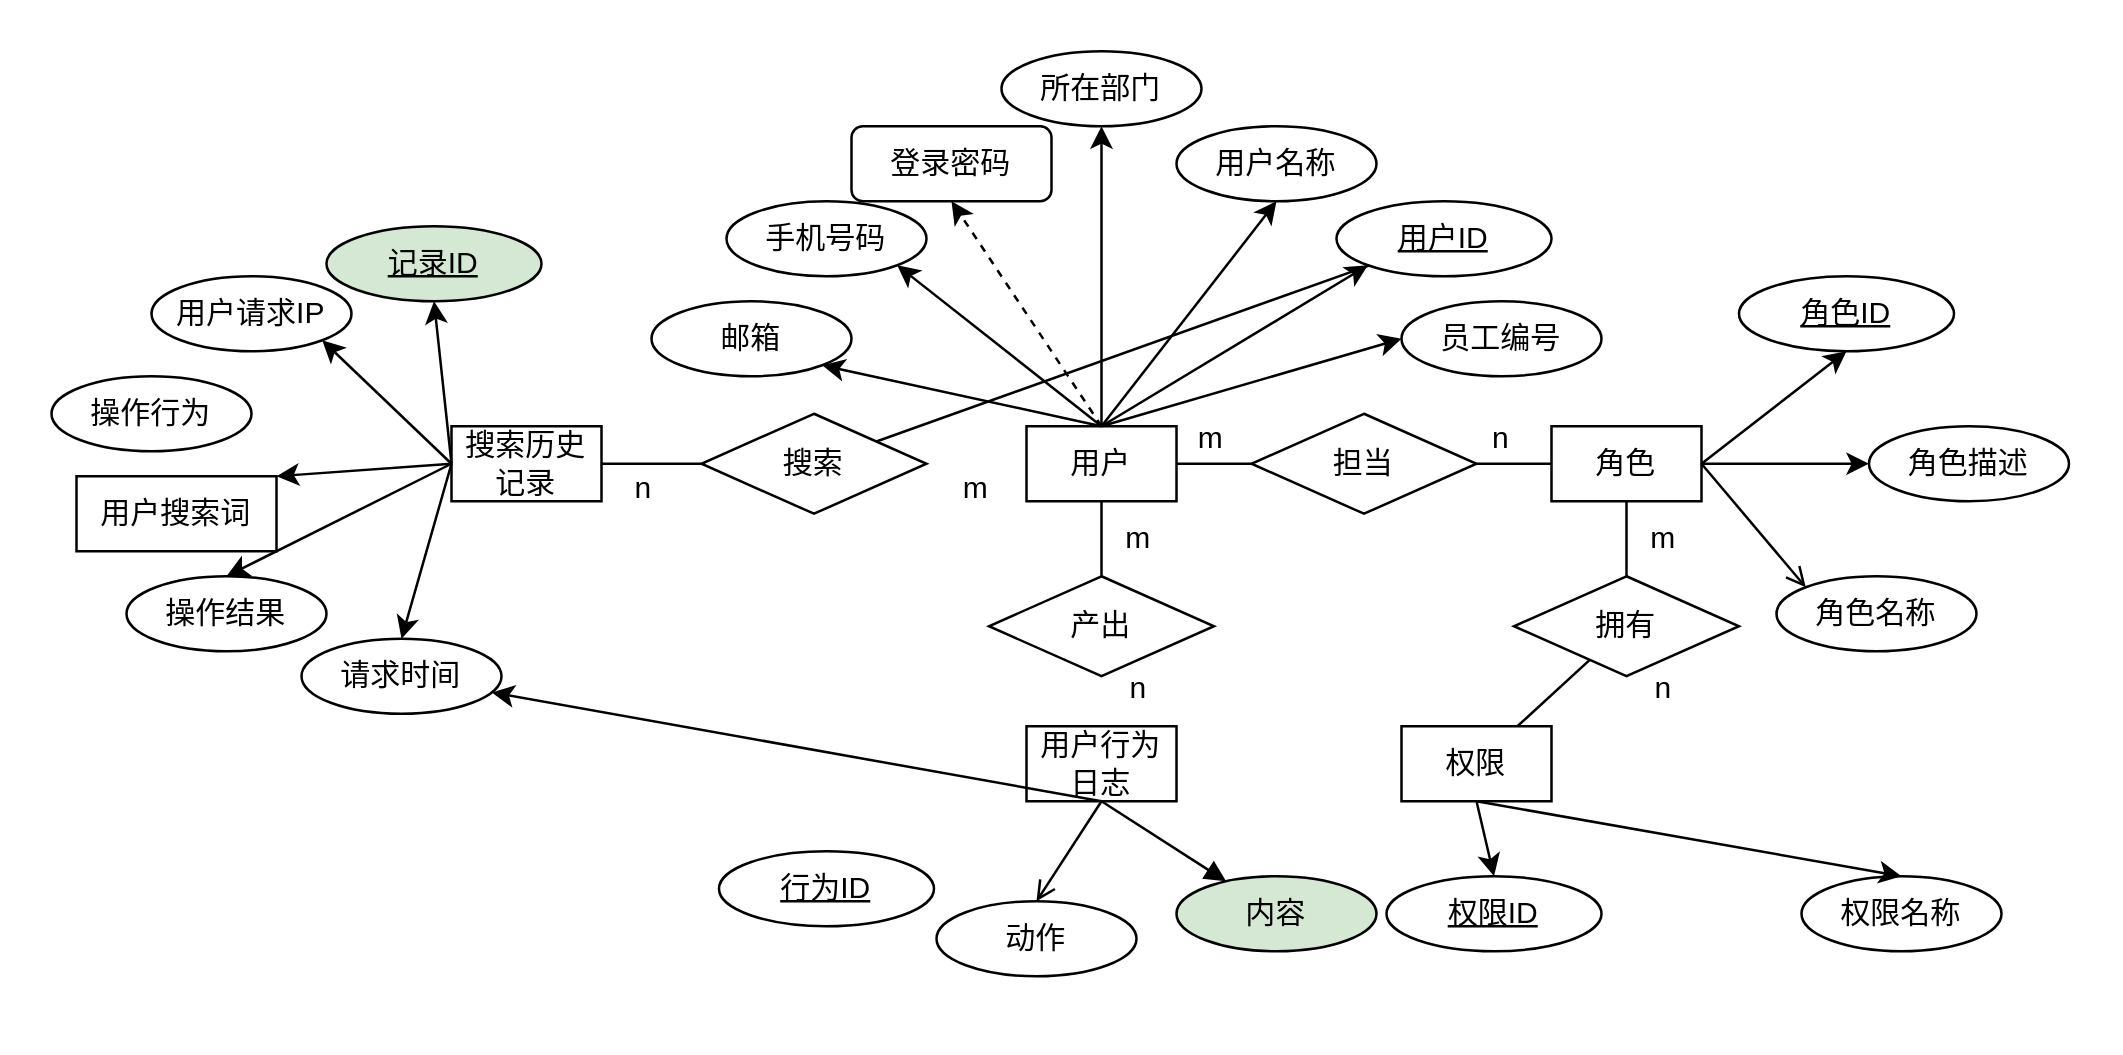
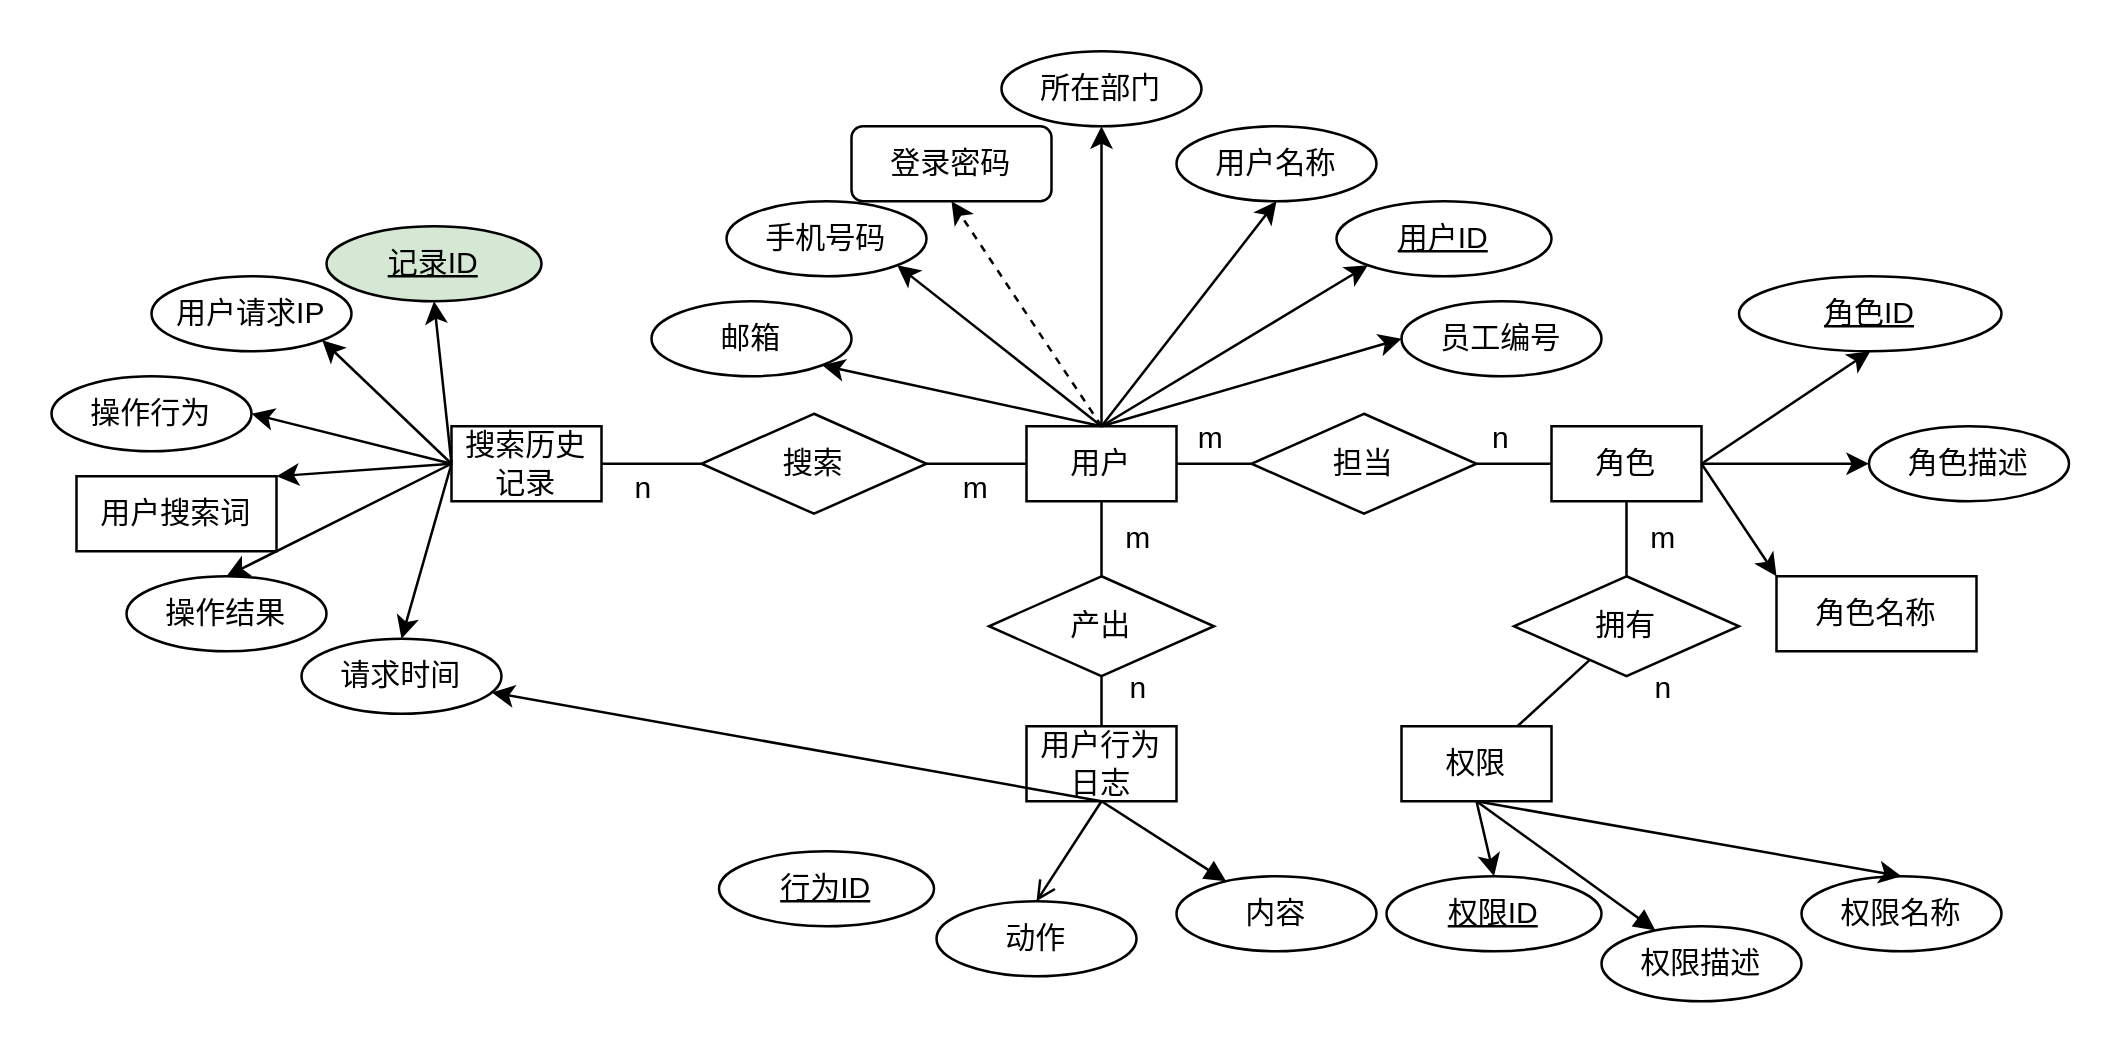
edge "用户ID" -- "搜索": now "用户" -- "搜索"
node "角色ID": size 215x75 -> 263x75
edge "搜索历史记录" -> "操作行为": added
edge "角色" -> "角色名称": arrowhead open -> classic
node "角色名称": shape ellipse -> rectangle
edge "产出" -- "用户行为日志": added
edge "权限" -> "权限描述": added
node "内容": fillcolor #d5e8d4 -> #ffffff
node "权限描述": added
